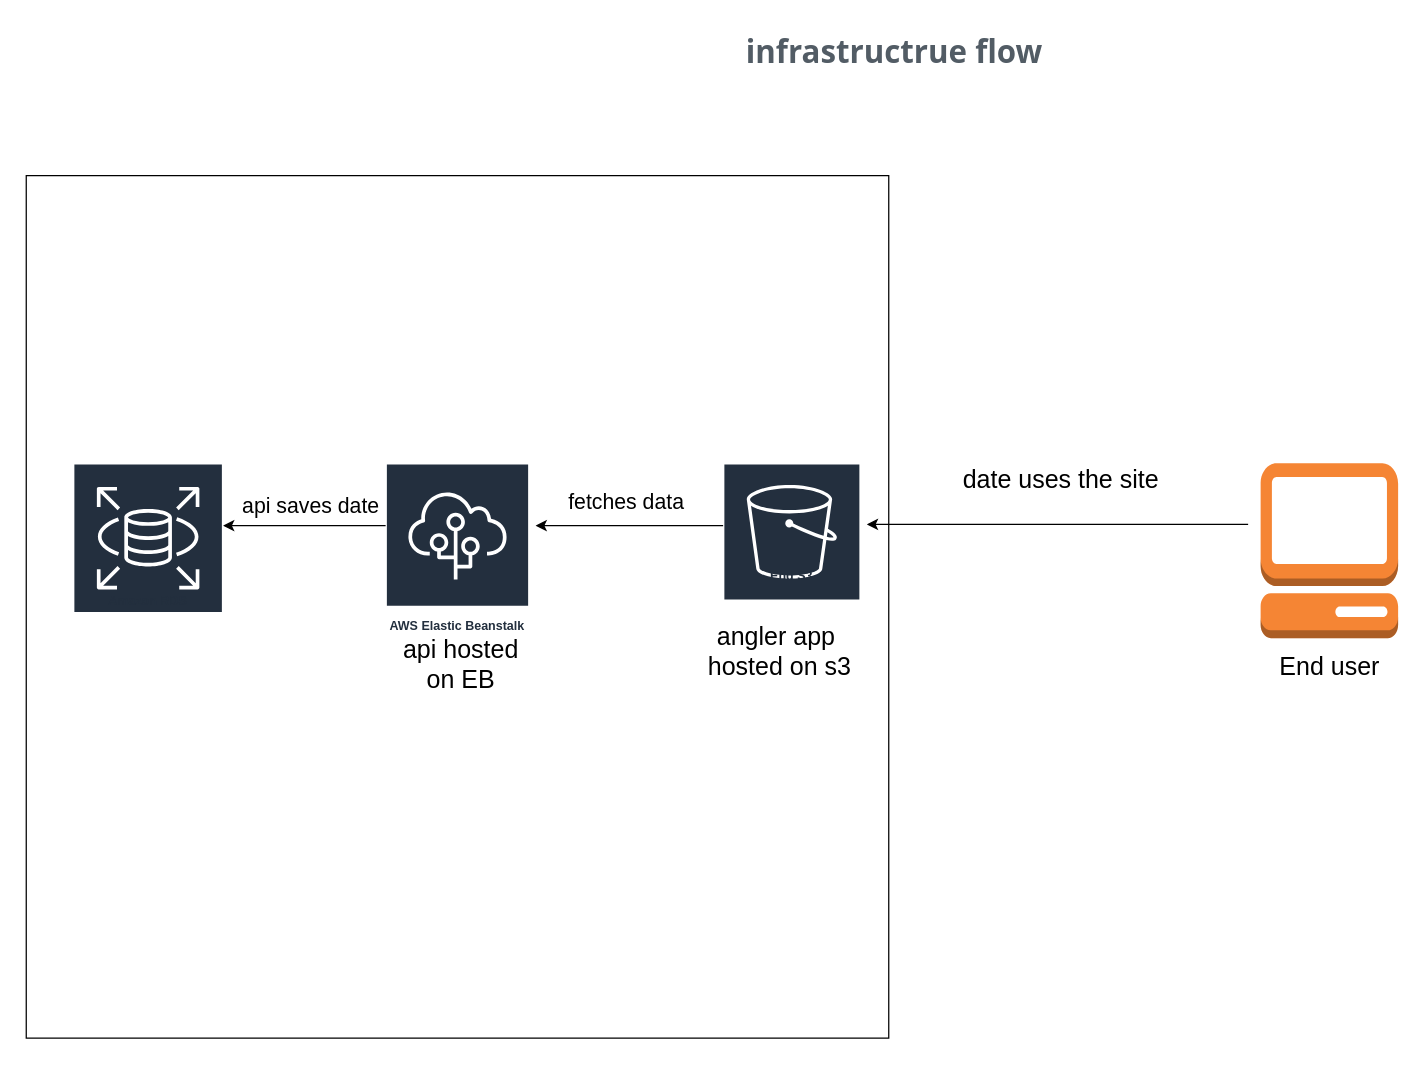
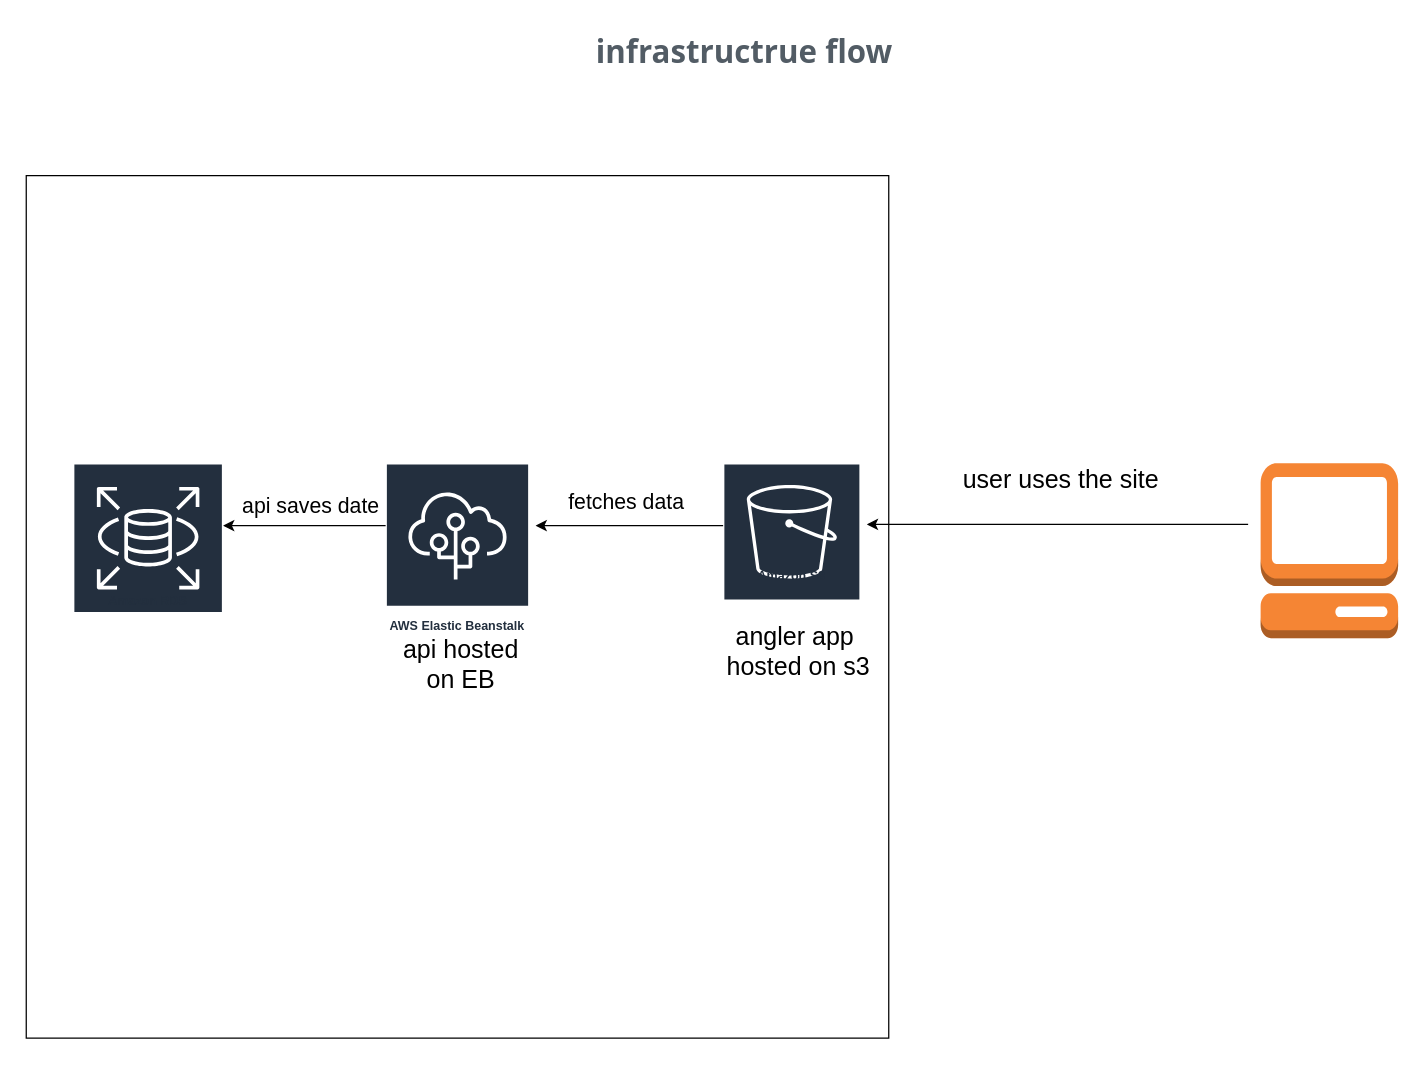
node "infrastructrue flow": moved (886, 69) -> (736, 69)
node "date uses the site": label "date uses the site" -> "user uses the site"
node "End S3": label "End S3" -> "Amazon S3"
node "angler app hosted on s3": moved (779, 651) -> (798, 651)
node "End user": removed
